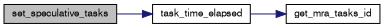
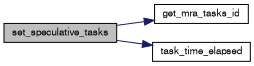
edge "task_time_elapsed" -> "get_mra_tasks_id": now "set_speculative_tasks" -> "get_mra_tasks_id"
